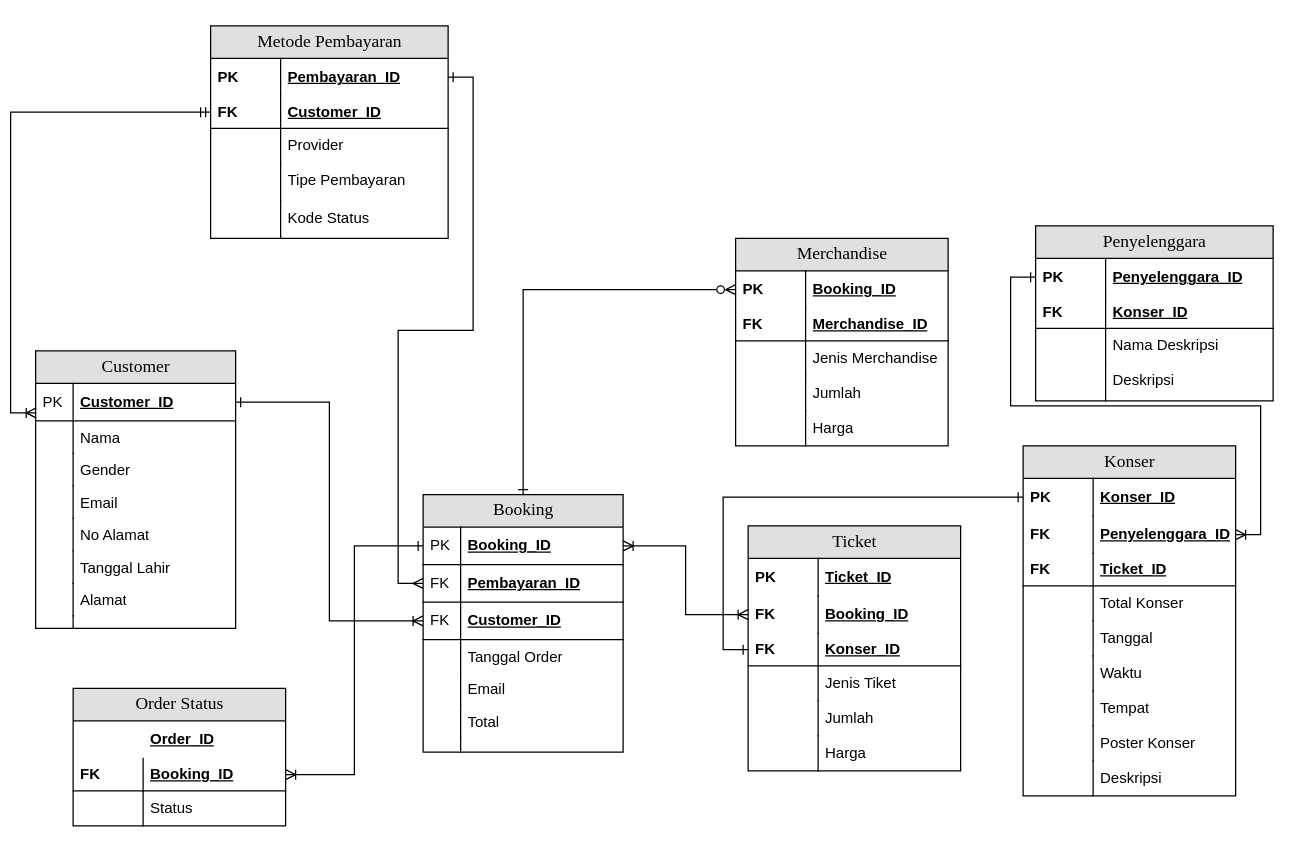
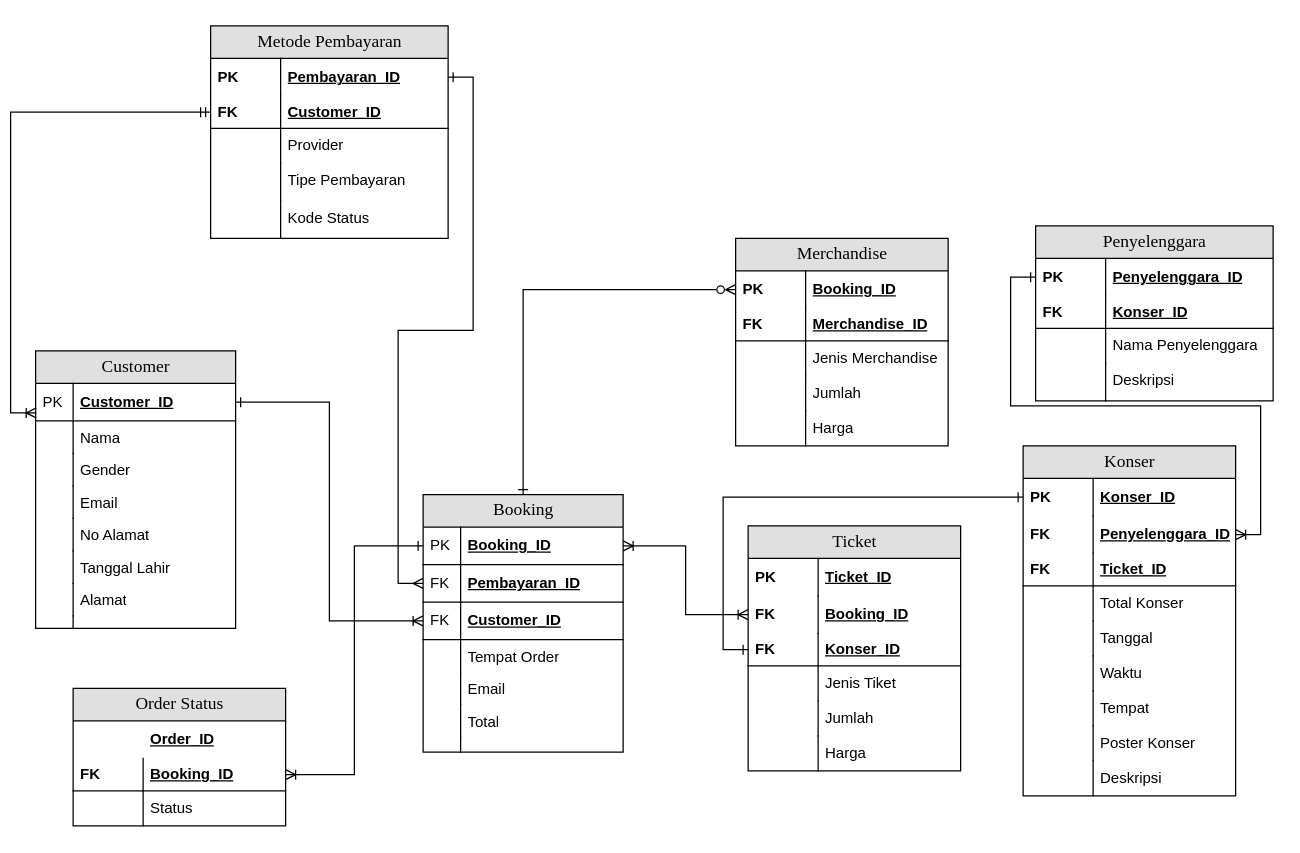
node "Nama Deskripsi": label "Nama Deskripsi" -> "Nama Penyelenggara"
node "Tanggal Order": label "Tanggal Order" -> "Tempat Order"
